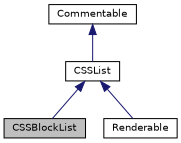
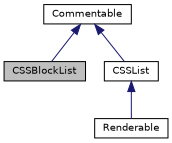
edge "CSSBlockList" -> "CSSList": now "CSSBlockList" -> "Commentable"
